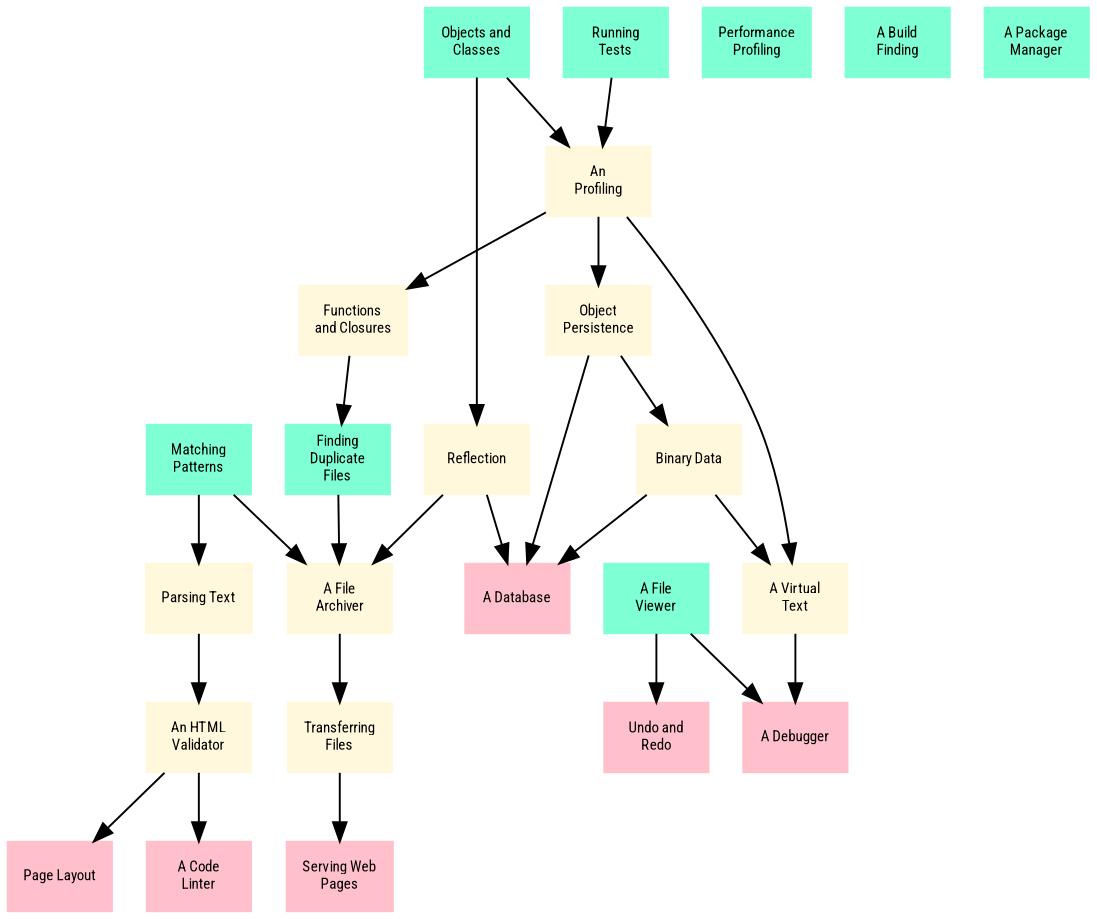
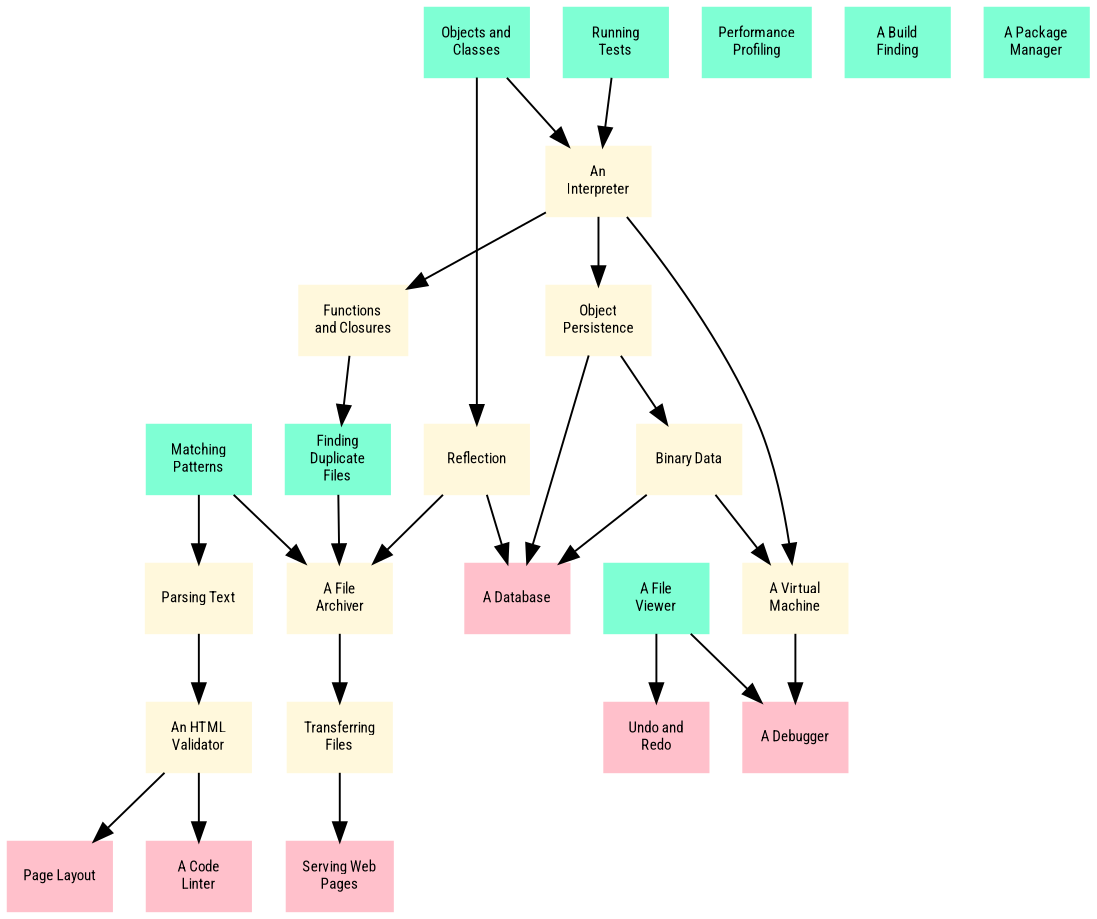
node "An": text "Profiling" -> "Interpreter"
node "A Virtual": text "Text" -> "Machine"
